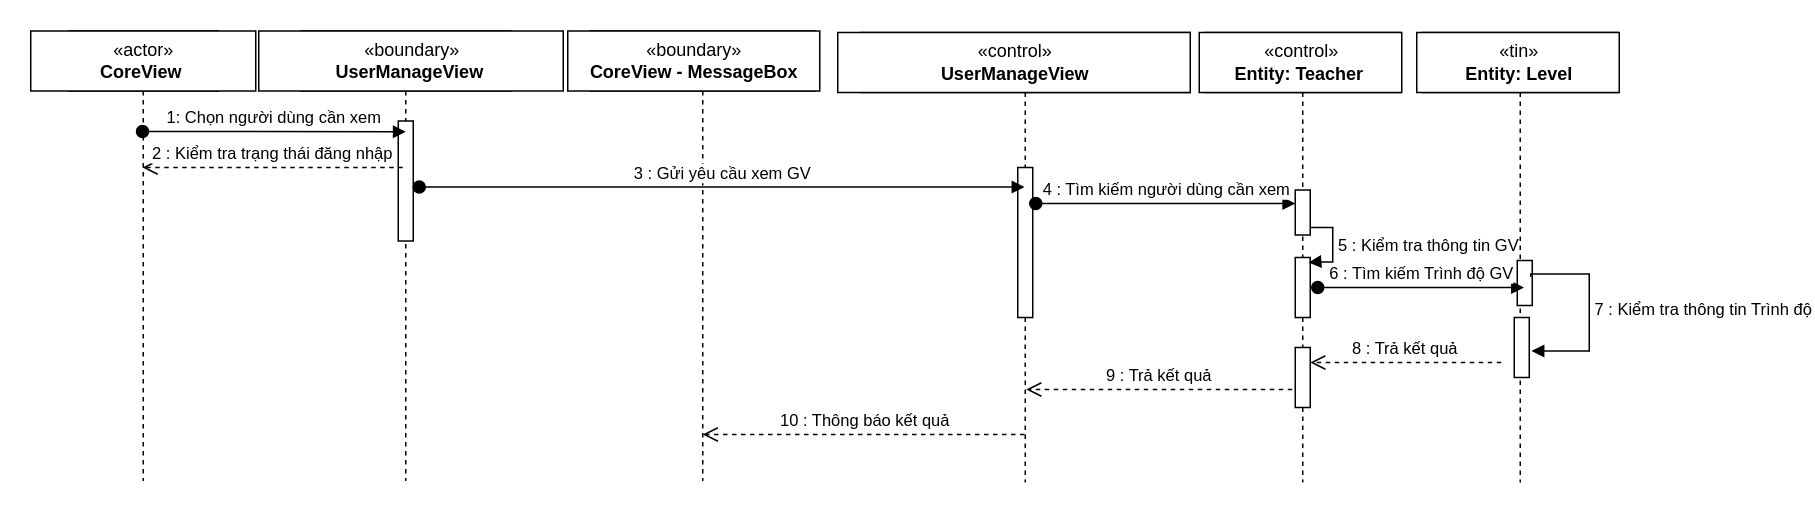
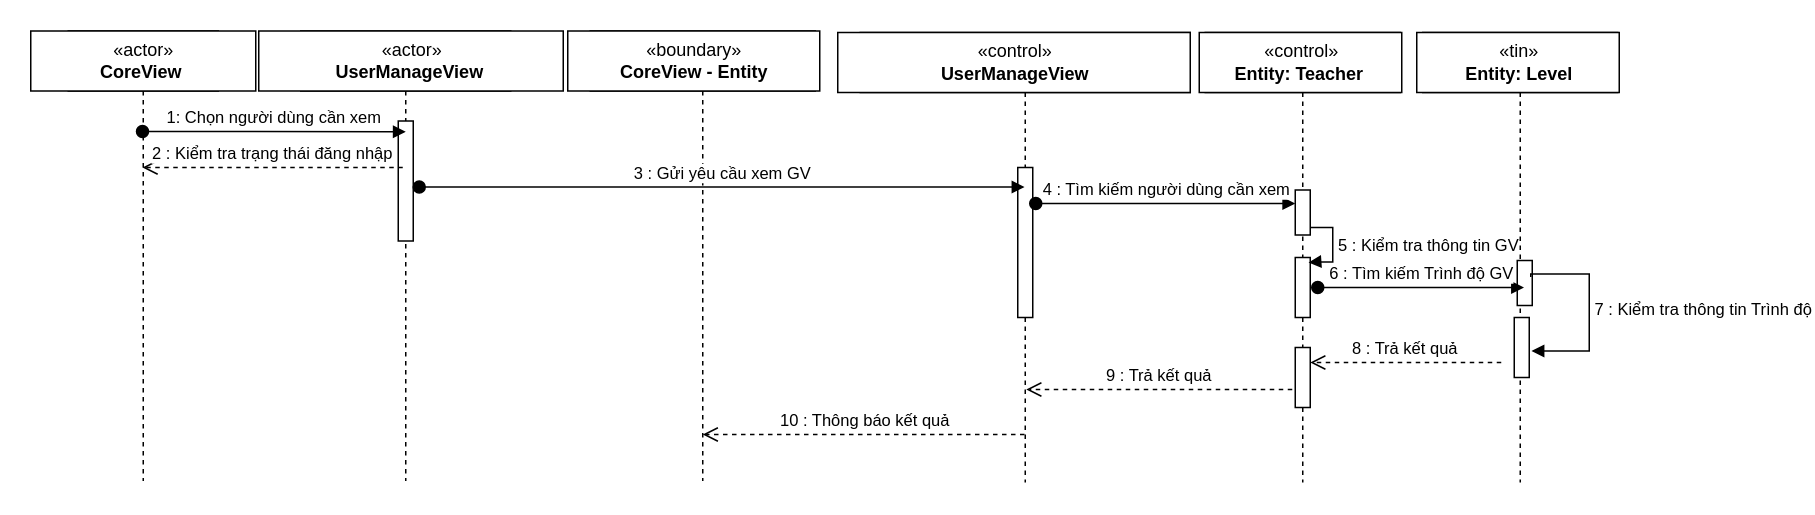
node "«boundary» UserManageView": label "«boundary» UserManageView" -> "«actor» UserManageView"
node "«boundary» CoreView - MessageBox": label "«boundary» CoreView - MessageBox" -> "«boundary» CoreView - Entity"
